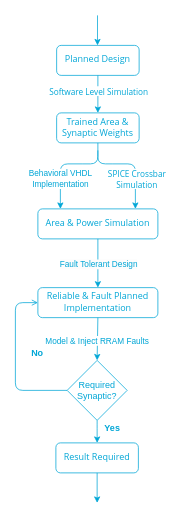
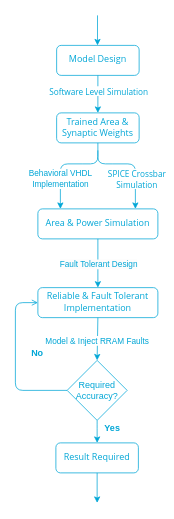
node "Planned Design": label "Planned Design" -> "Model Design"
node "Reliable & Fault Planned Implementation": label "Reliable & Fault Planned Implementation" -> "Reliable & Fault Tolerant Implementation"
node "Required Synaptic?": label "Required Synaptic?" -> "Required Accuracy?"
